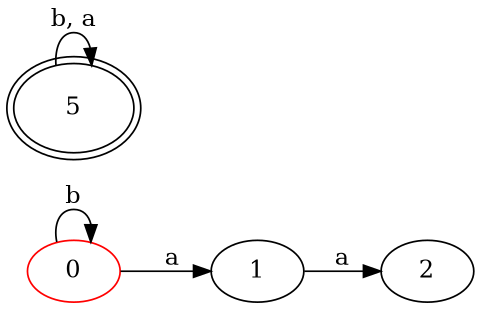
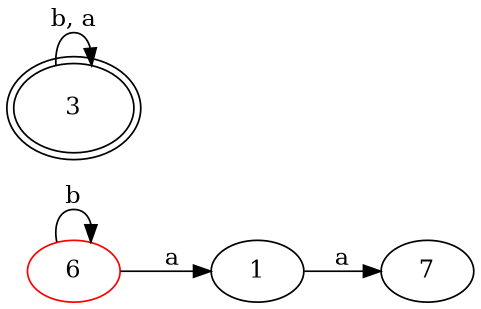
node "5": label "5" -> "3"
node "0": label "0" -> "6"
node "2": label "2" -> "7"
